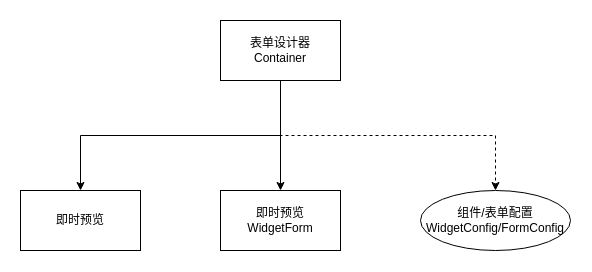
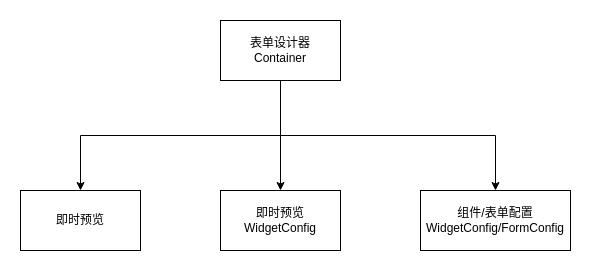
edge "表单设计器 Container" -> "组件/表单配置 WidgetConfig/FormConfig": style dashed -> solid
node "即时预览 WidgetForm": label "即时预览 WidgetForm" -> "即时预览 WidgetConfig"
node "组件/表单配置 WidgetConfig/FormConfig": shape ellipse -> rectangle
